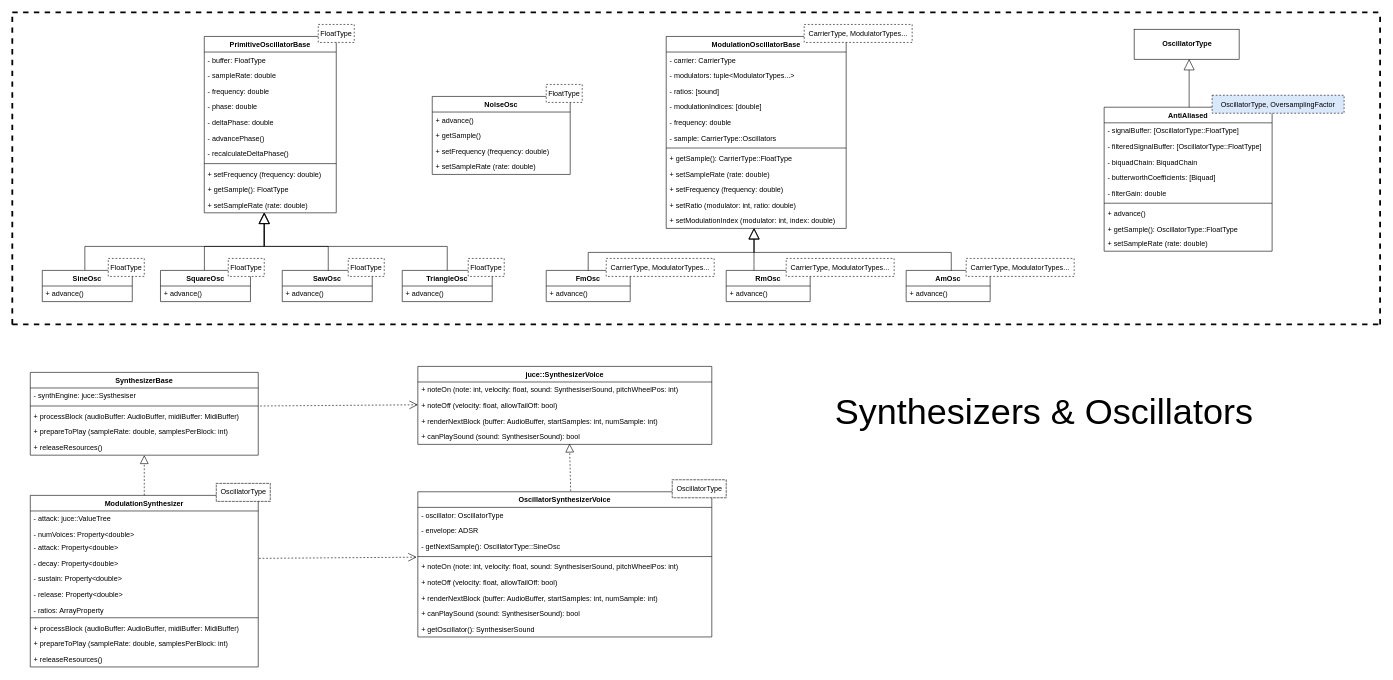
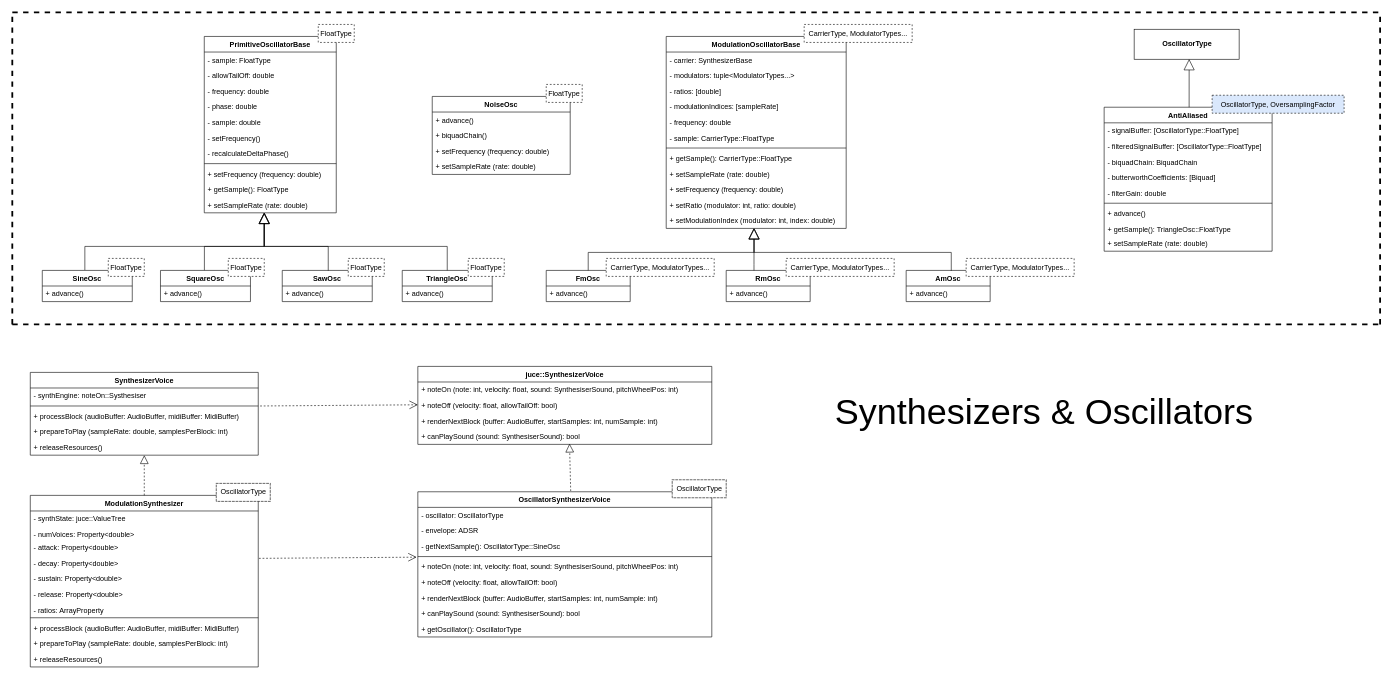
node "- buffer: FloatType": label "- buffer: FloatType" -> "- sample: FloatType"
node "- carrier: CarrierType": label "- carrier: CarrierType" -> "- carrier: SynthesizerBase"
node "- sampleRate: double": label "- sampleRate: double" -> "- allowTailOff: double"
node "- ratios: [sound]": label "- ratios: [sound]" -> "- ratios: [double]"
node "- modulationIndices: [double]": label "- modulationIndices: [double]" -> "- modulationIndices: [sampleRate]"
node "- deltaPhase: double": label "- deltaPhase: double" -> "- sample: double"
node "+ getSample()": label "+ getSample()" -> "+ biquadChain()"
node "- advancePhase()": label "- advancePhase()" -> "- setFrequency()"
node "- sample: CarrierType::Oscillators": label "- sample: CarrierType::Oscillators" -> "- sample: CarrierType::FloatType"
node "+ getSample(): OscillatorType::FloatType": label "+ getSample(): OscillatorType::FloatType" -> "+ getSample(): TriangleOsc::FloatType"
node "SynthesizerBase": label "SynthesizerBase" -> "SynthesizerVoice"
node "- synthEngine: juce::Systhesiser": label "- synthEngine: juce::Systhesiser" -> "- synthEngine: noteOn::Systhesiser"
node "- attack: juce::ValueTree": label "- attack: juce::ValueTree" -> "- synthState: juce::ValueTree"
node "+ getOscillator(): SynthesiserSound": label "+ getOscillator(): SynthesiserSound" -> "+ getOscillator(): OscillatorType"
